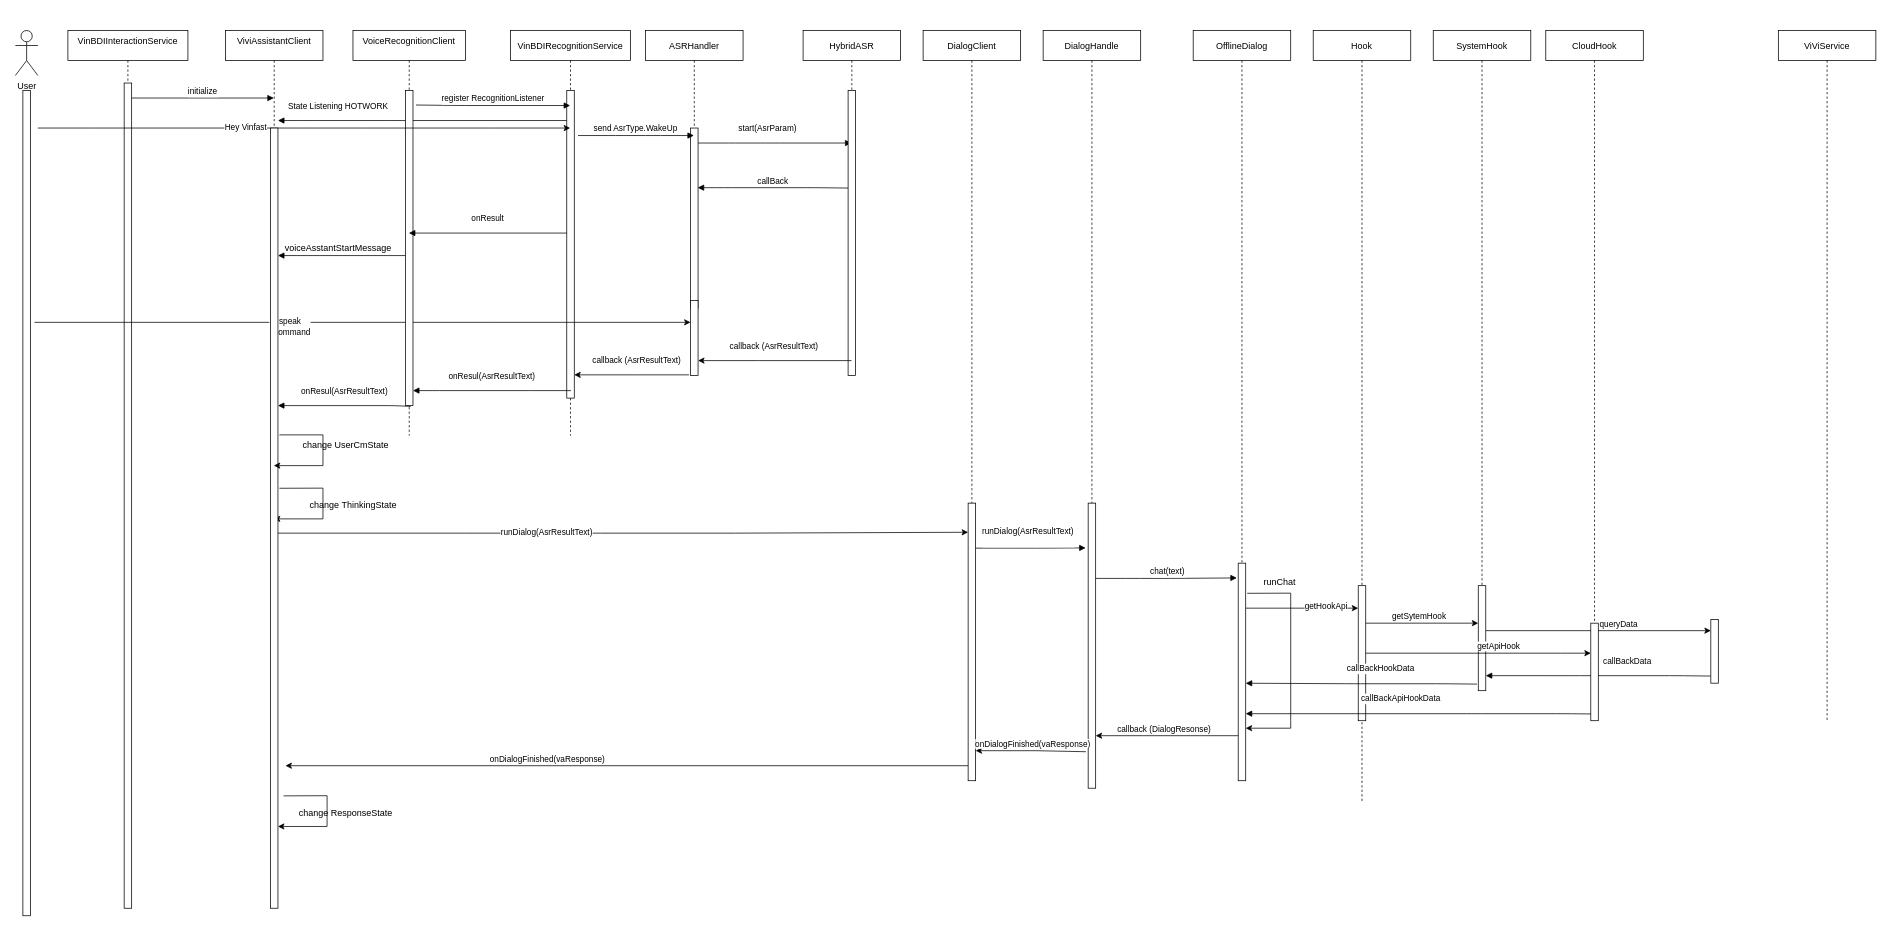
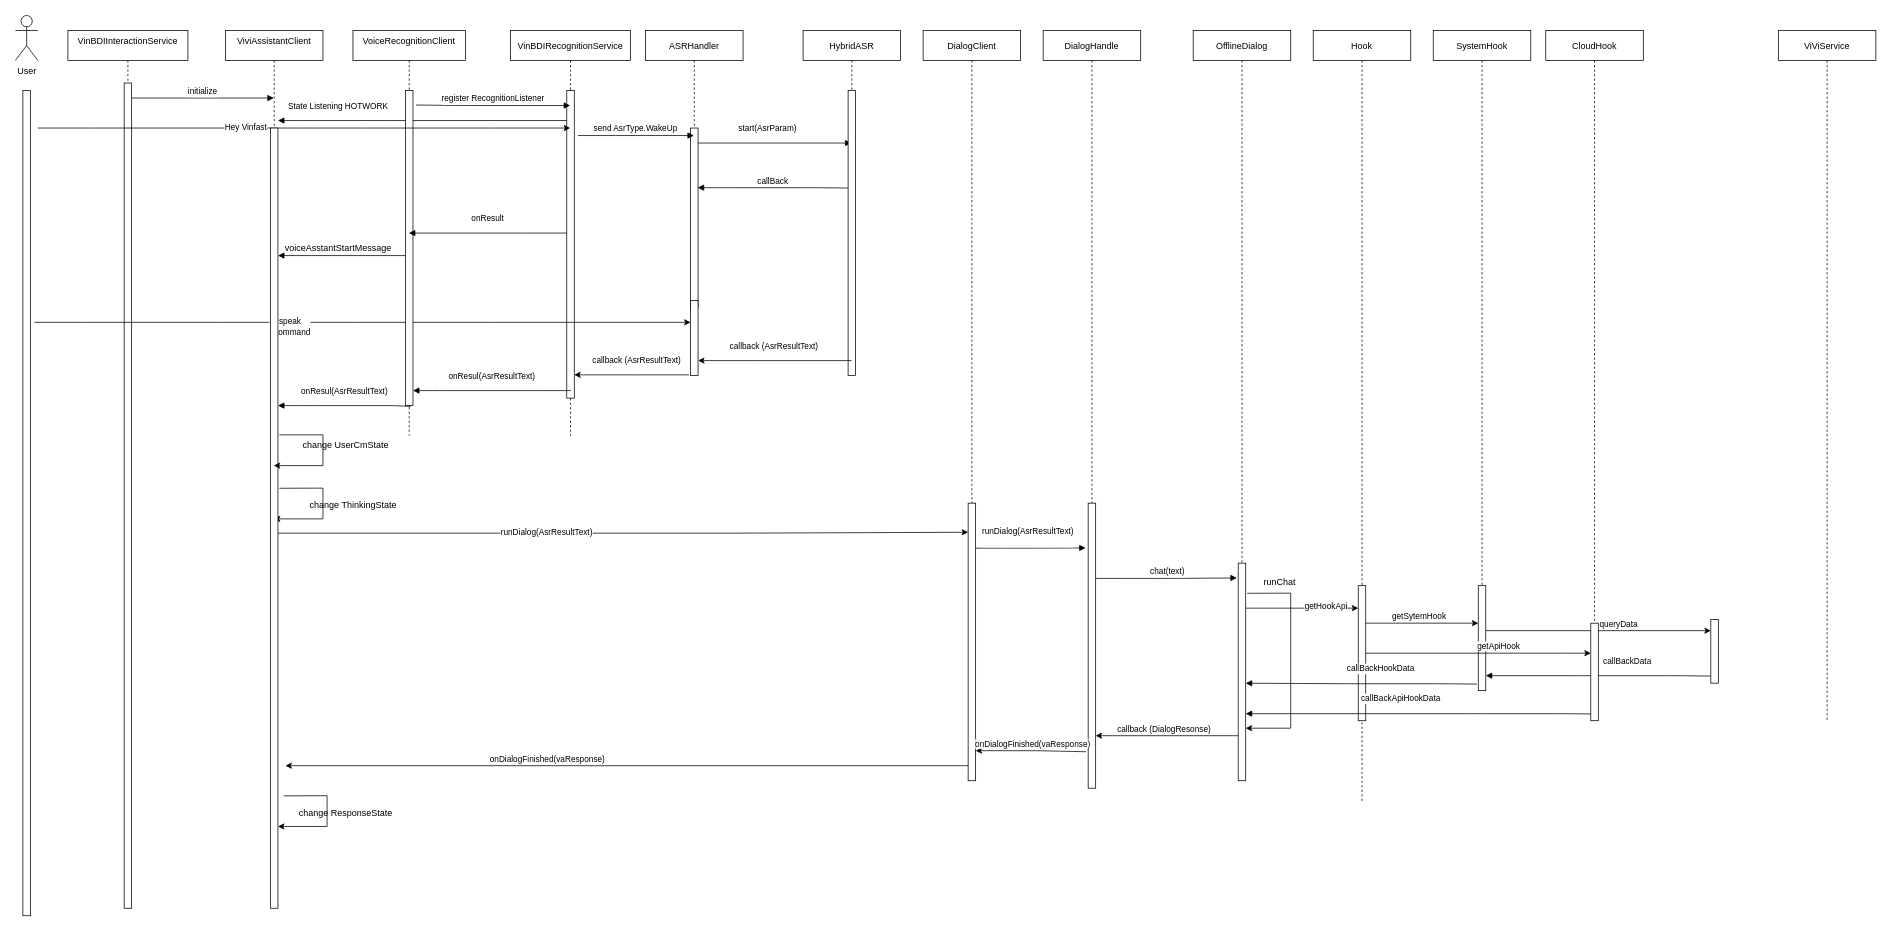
node "User": moved (27, 53) -> (27, 38)
